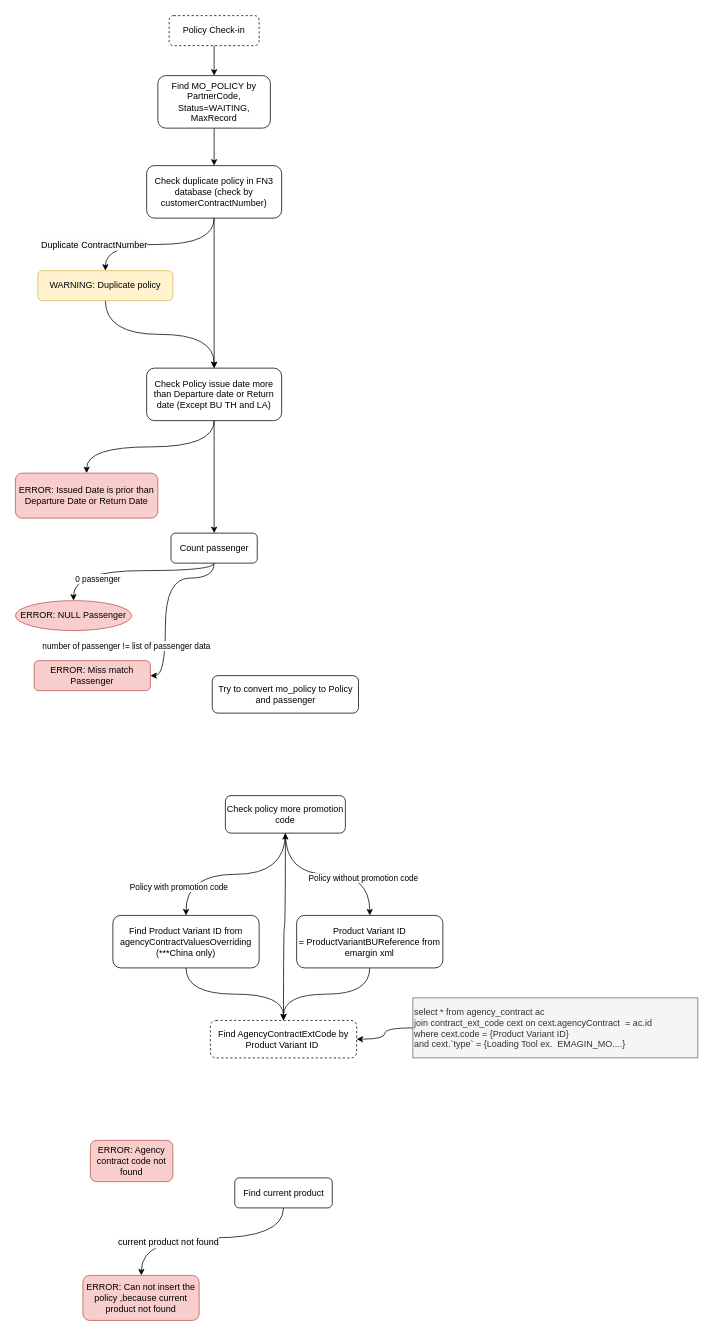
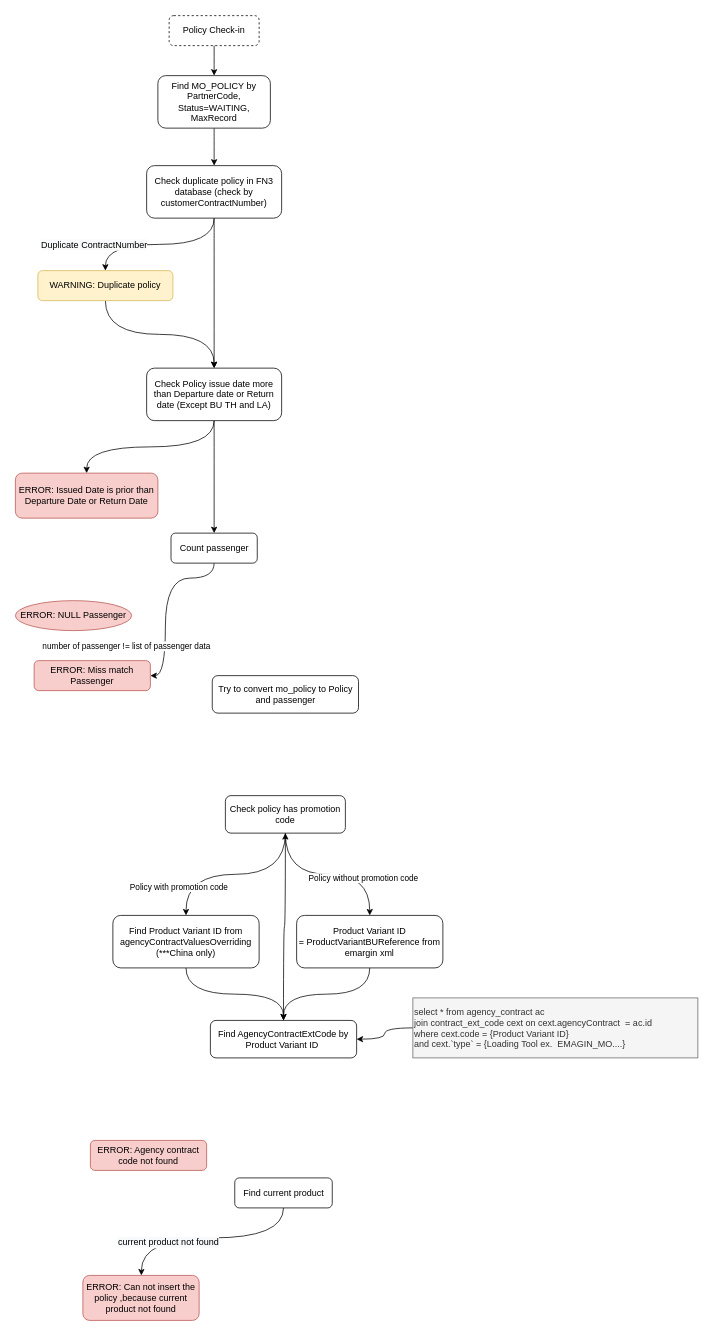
edge "Count passenger" -> "ERROR: NULL Passenger": removed, label "0 passenger"
node "Check policy more promotion code": label "Check policy more promotion code" -> "Check policy has promotion code"
node "Find AgencyContractExtCode by Product Variant ID": style dashed -> solid
node "ERROR: Agency contract code not found": size 83x41 -> 116x30
